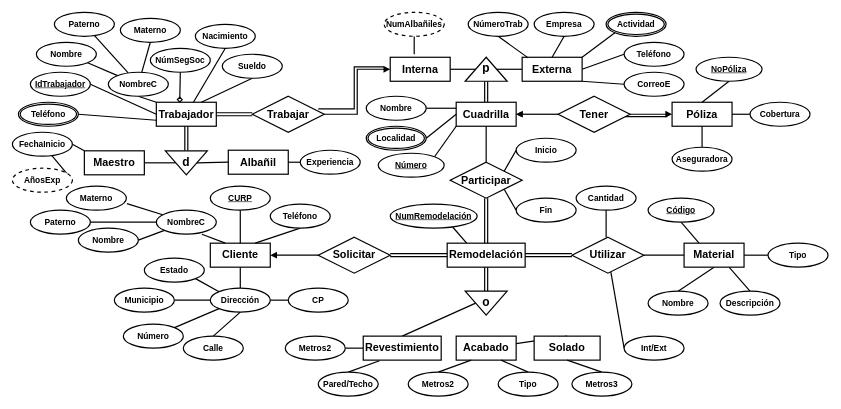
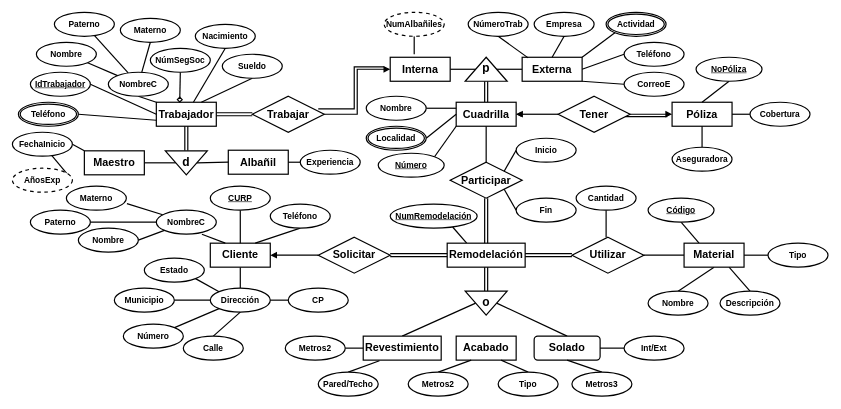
edge "Utilizar" -- "Int/Ext": now "Solado" -- "Int/Ext"
edge "Acabado" -- "Solado": now "o" -- "Solado"
node "Solado": shape rectangle -> rounded rectangle
